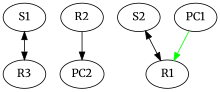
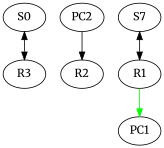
node "S1": label "S1" -> "S0"
node "S2": label "S2" -> "S7"
edge "R2" -> "PC2": reversed
edge "PC1" -> "R1": reversed
